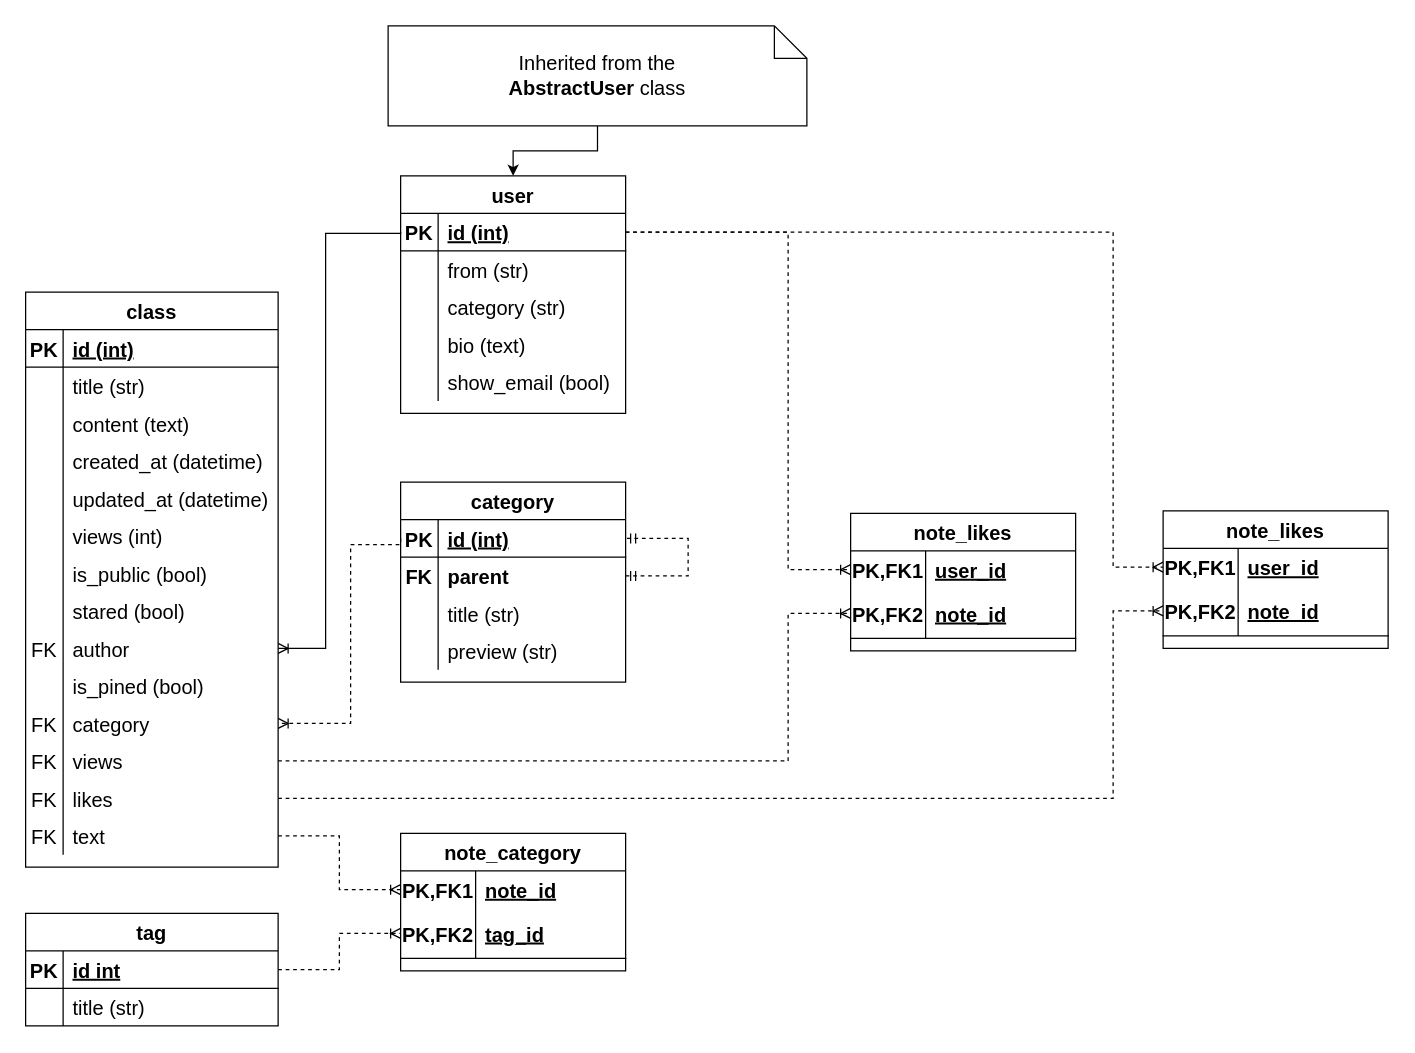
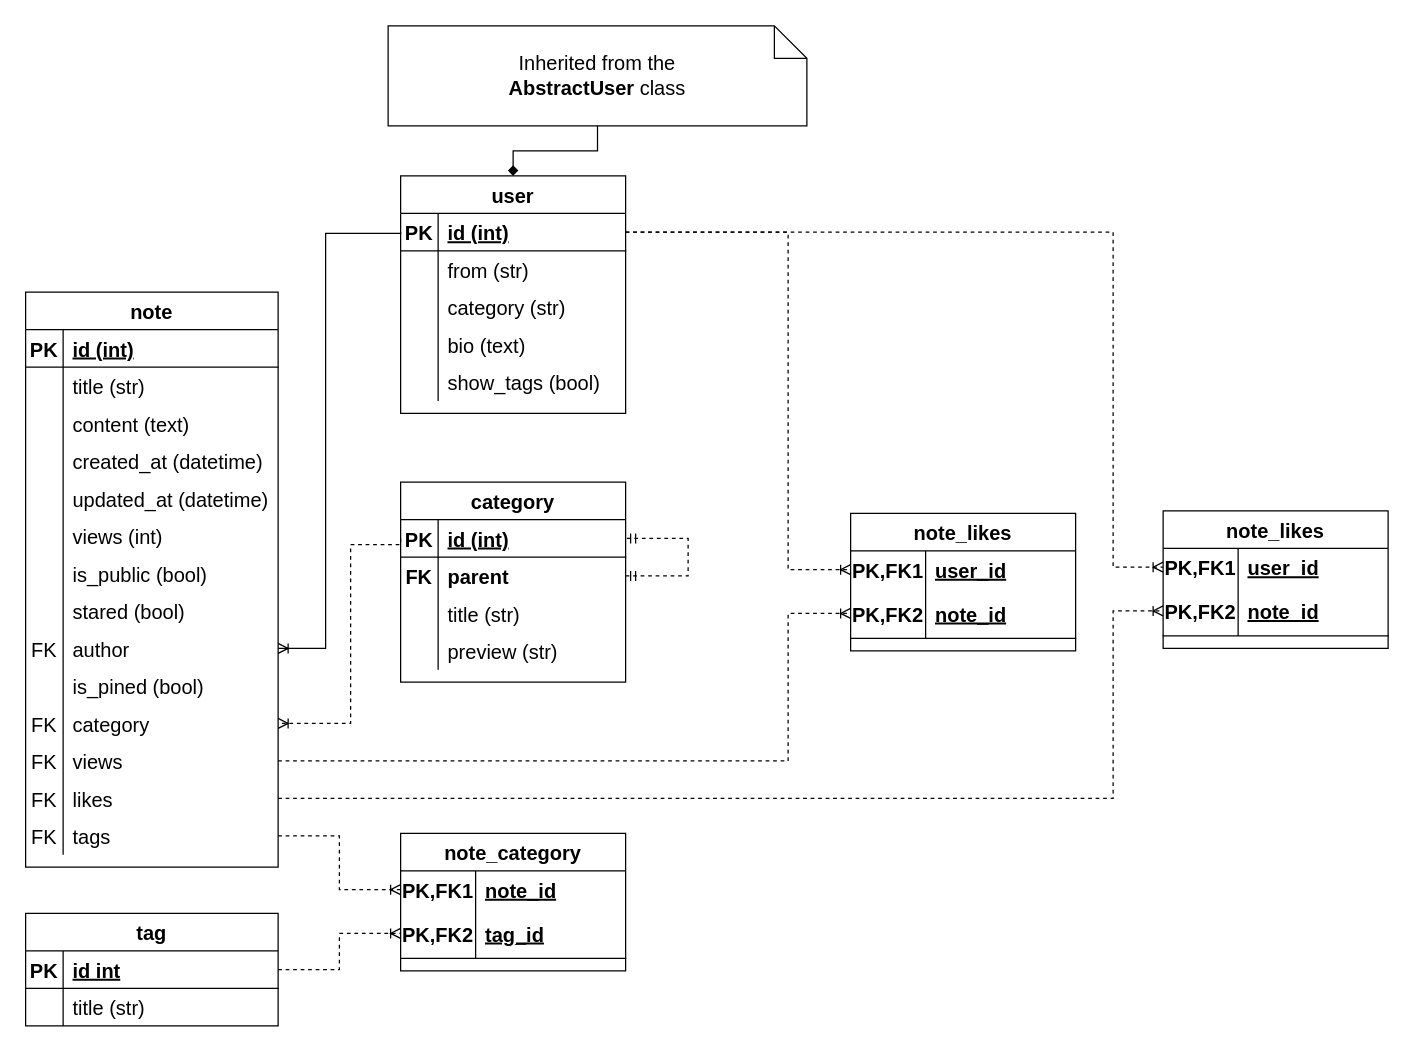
edge "Inherited from the AbstractUser class" -> "user": arrowhead classic -> diamond
node "class": label "class" -> "note"
node "show_email (bool)": label "show_email (bool)" -> "show_tags (bool)"
node "text": label "text" -> "tags"
